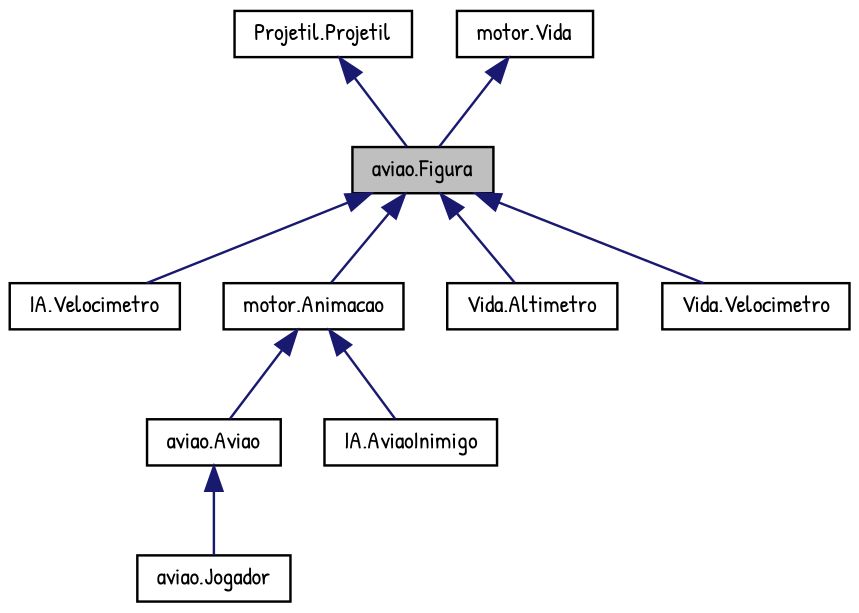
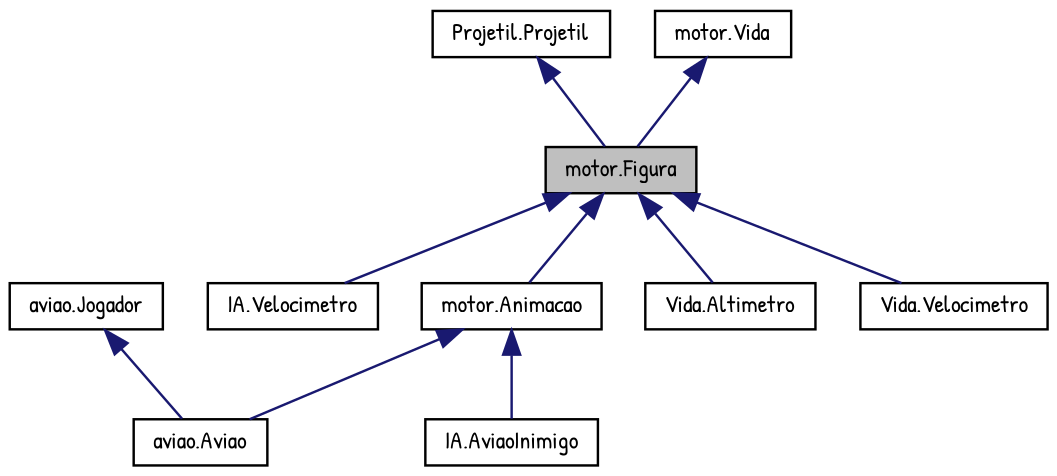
node "aviao.Figura": label "aviao.Figura" -> "motor.Figura"
edge "aviao.Jogador" -> "aviao.Aviao": reversed
